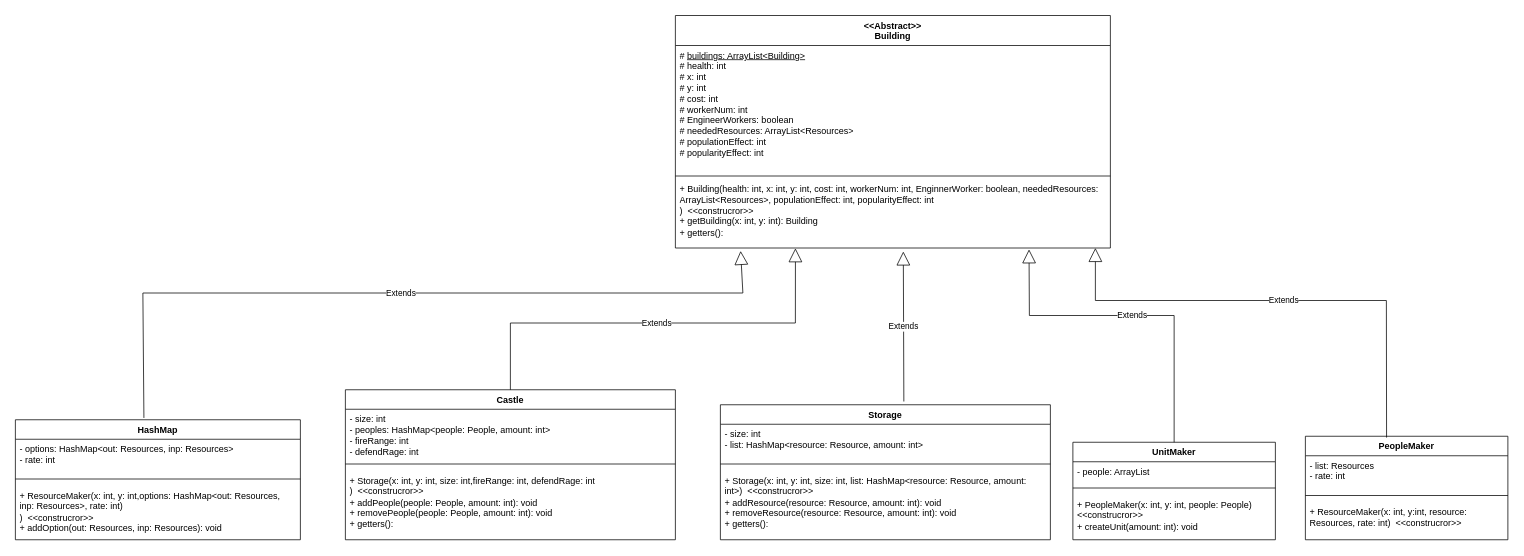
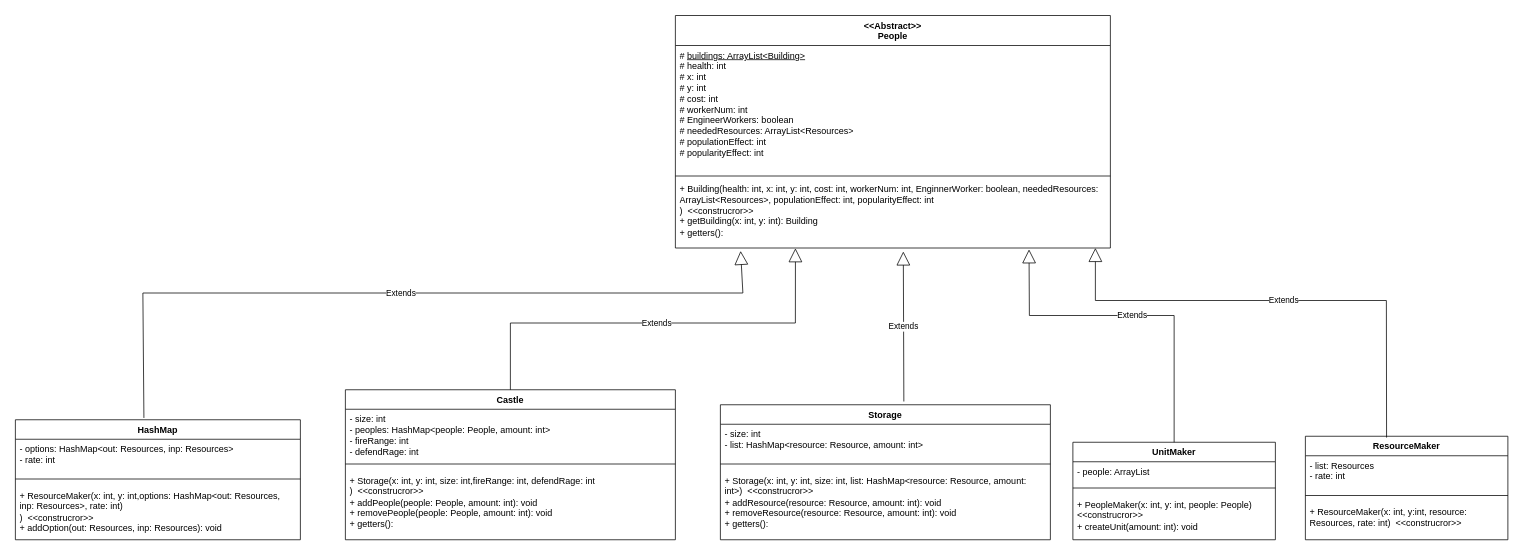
node "<<Abstract>> Building": label "<<Abstract>> Building" -> "<<Abstract>> People"
node "PeopleMaker": label "PeopleMaker" -> "ResourceMaker"
